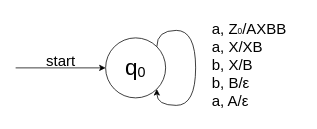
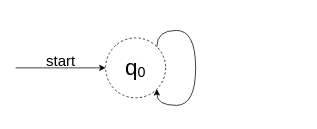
node "a, Z0/AXBB a, X/XB b, X/B b, B/ε a, A/ε": removed
node "q0": style solid -> dashed
